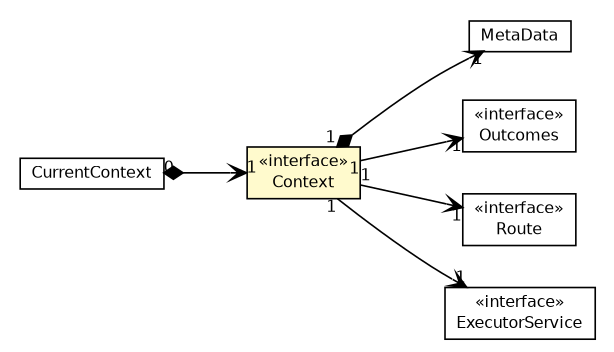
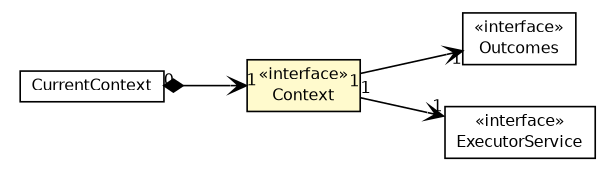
node "MetaData": removed
node "Route": removed
